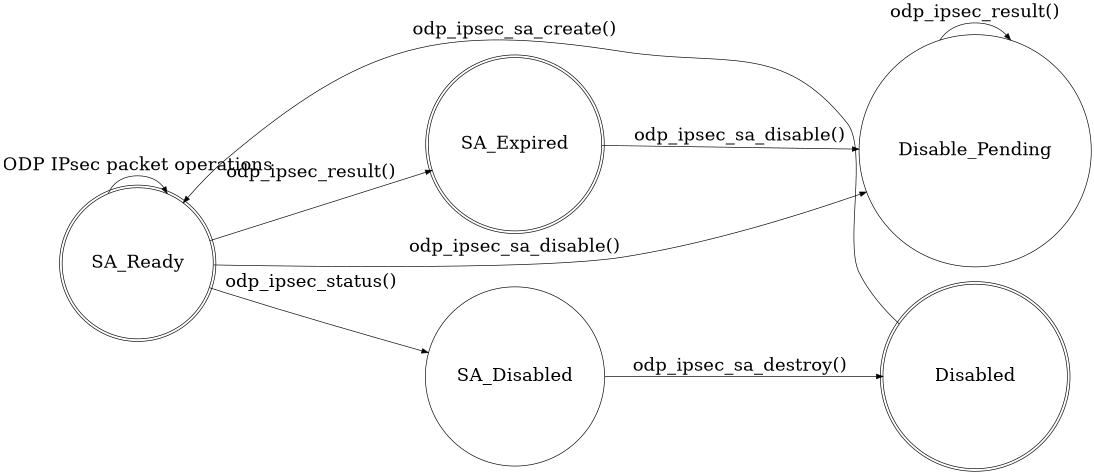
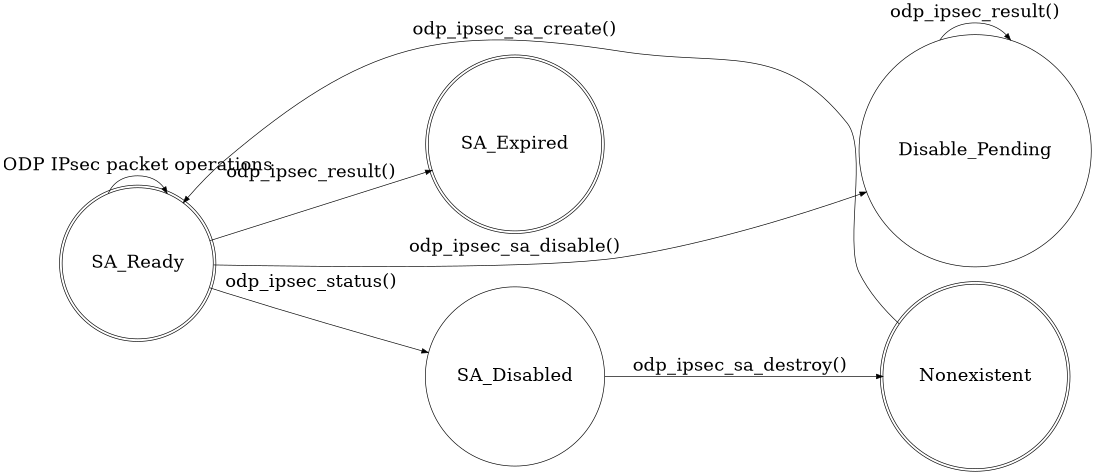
edge "SA_Expired" -> "Disable_Pending": removed, label "odp_ipsec_sa_disable()"
node "Disabled": label "Disabled" -> "Nonexistent"
